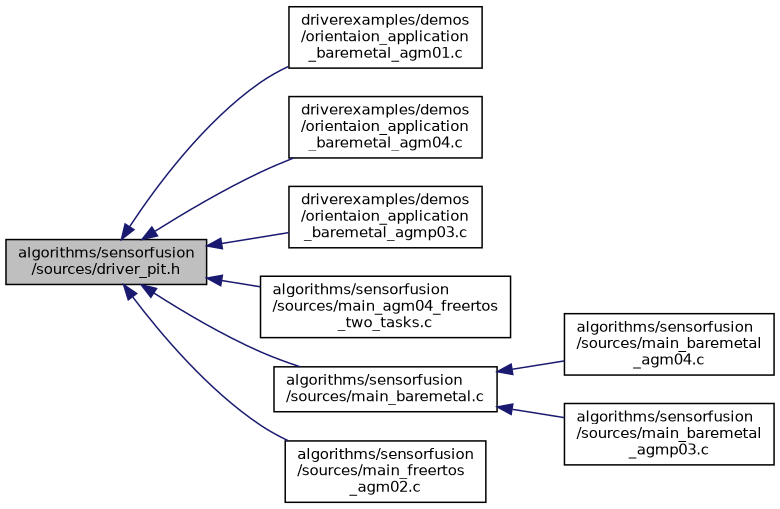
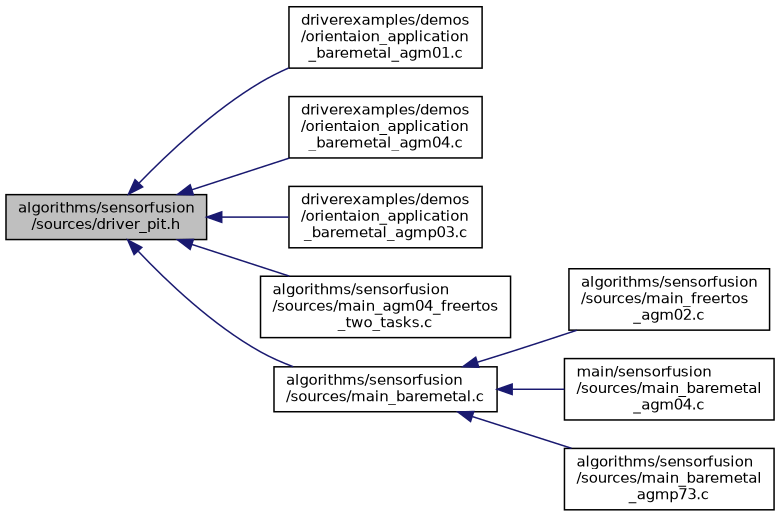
node "algorithms/sensorfusion /sources/main_baremetal _agm04.c": label "algorithms/sensorfusion /sources/main_baremetal _agm04.c" -> "main/sensorfusion /sources/main_baremetal _agm04.c"
edge "algorithms/sensorfusion /sources/main_freertos _agm02.c" -> "algorithms/sensorfusion /sources/driver_pit.h": now "algorithms/sensorfusion /sources/main_freertos _agm02.c" -> "algorithms/sensorfusion /sources/main_baremetal.c"
node "algorithms/sensorfusion /sources/main_baremetal _agmp03.c": label "algorithms/sensorfusion /sources/main_baremetal _agmp03.c" -> "algorithms/sensorfusion /sources/main_baremetal _agmp73.c"
